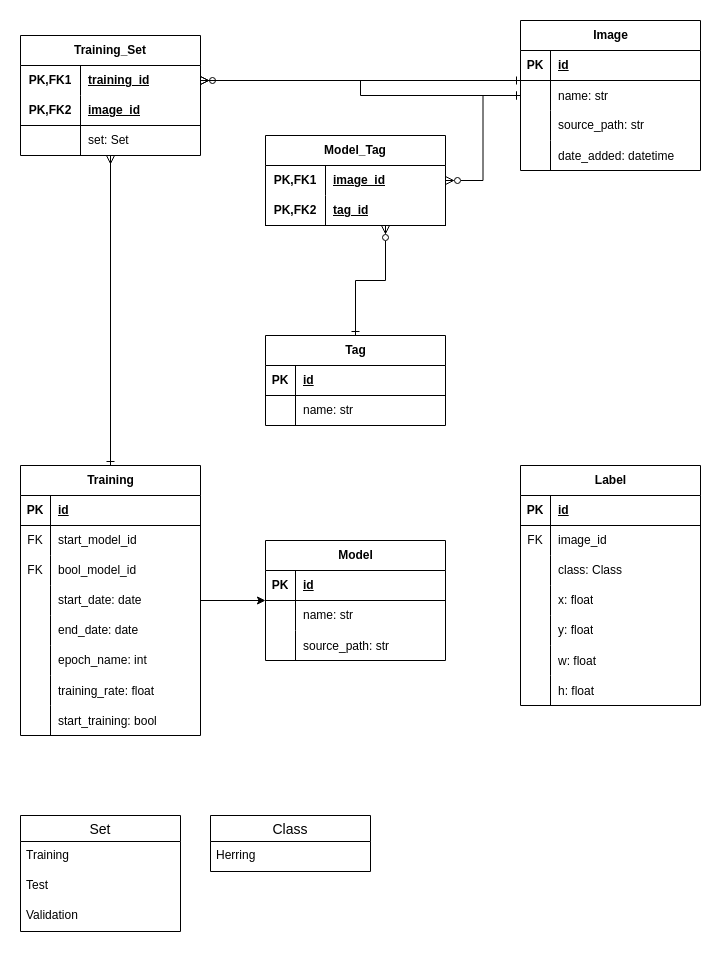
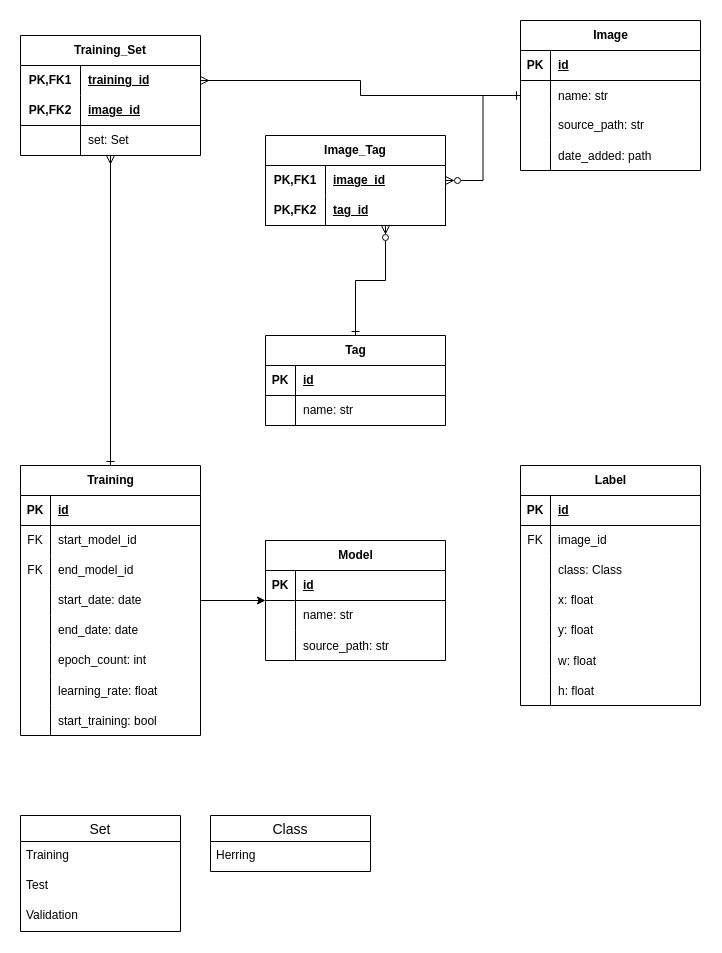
edge "Training_Set" -- "Image": removed
node "Model_Tag": label "Model_Tag" -> "Image_Tag"
node "date_added: datetime": label "date_added: datetime" -> "date_added: path"
node "bool_model_id": label "bool_model_id" -> "end_model_id"
node "epoch_name: int": label "epoch_name: int" -> "epoch_count: int"
node "training_rate: float": label "training_rate: float" -> "learning_rate: float"
